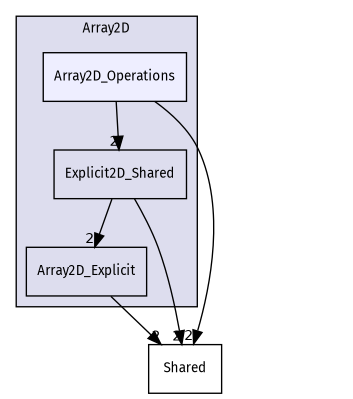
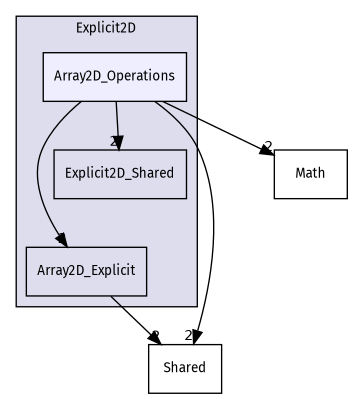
cluster "Array2D": label "Array2D" -> "Explicit2D"
node "Math": added
edge "Explicit2D_Shared" -> "Array2D_Explicit": now "Array2D_Operations" -> "Array2D_Explicit"
edge "Explicit2D_Shared" -> "Shared": removed
